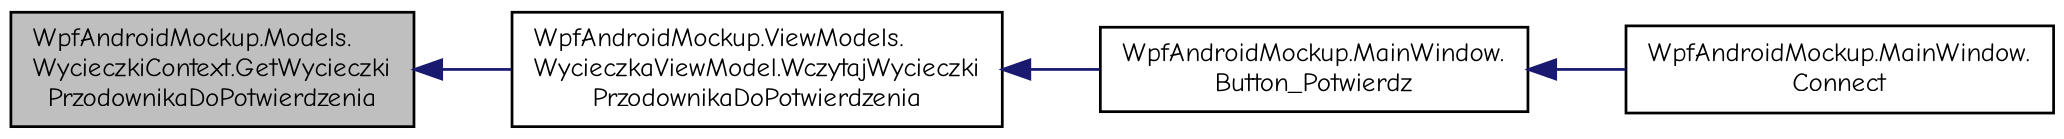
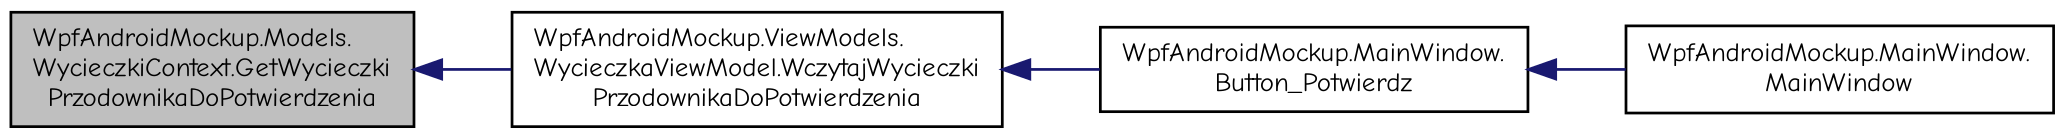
node "WpfAndroidMockup.MainWindow. Connect": label "WpfAndroidMockup.MainWindow. Connect" -> "WpfAndroidMockup.MainWindow. MainWindow"
